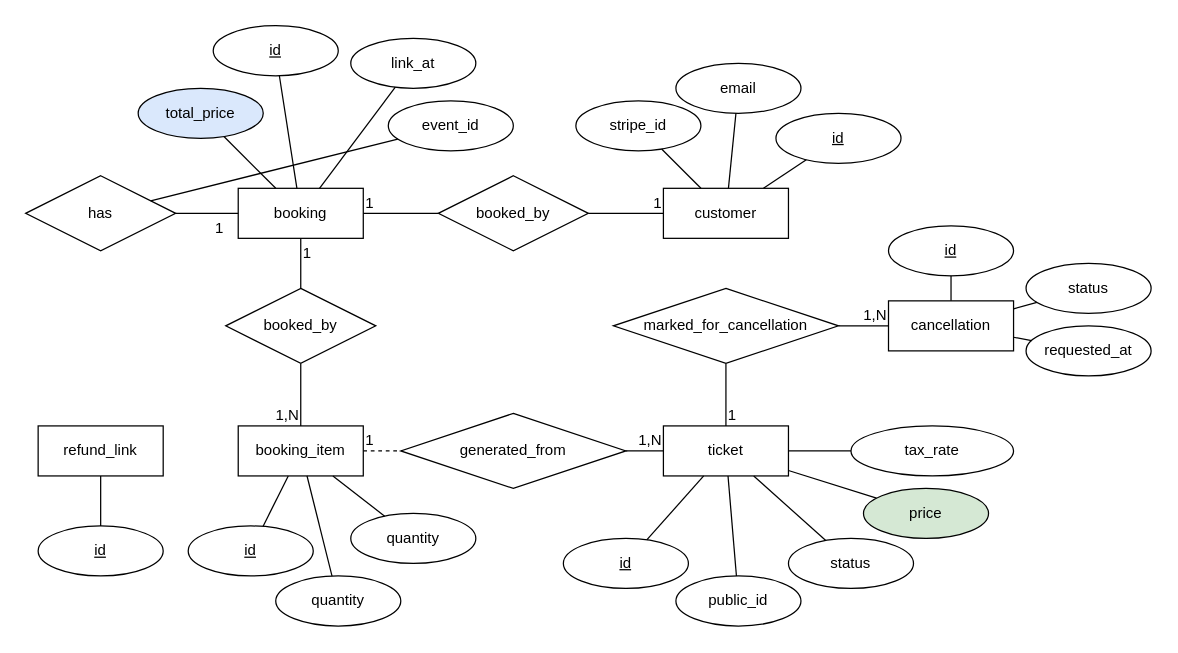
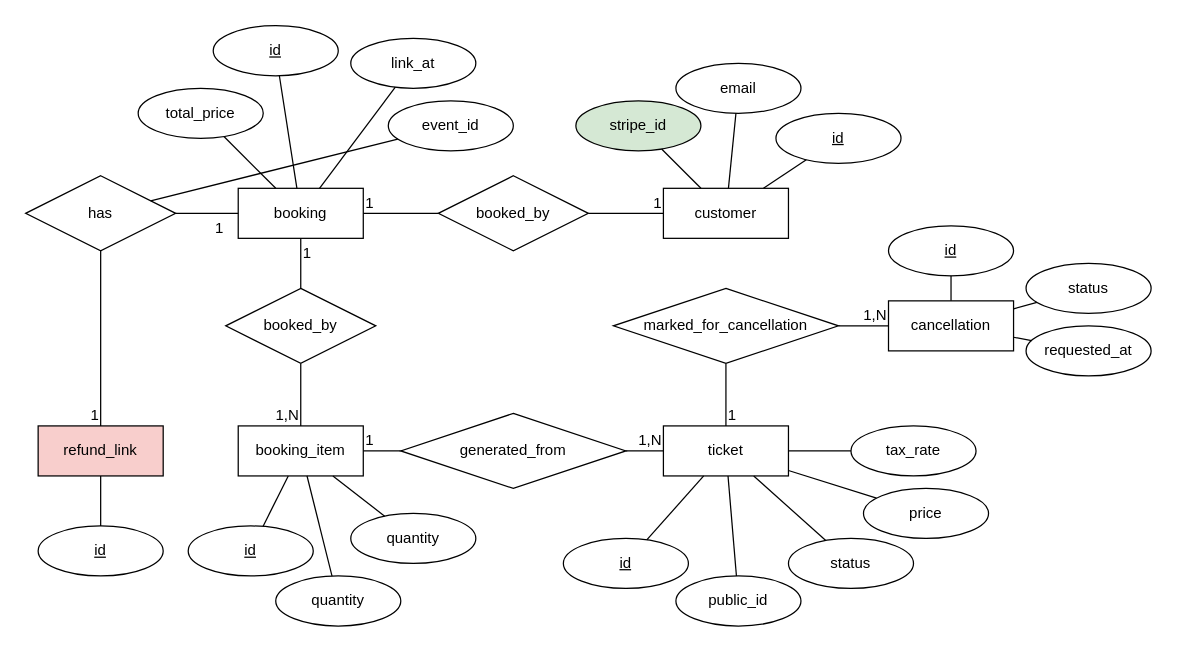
node "total_price": fillcolor #dae8fc -> #ffffff
node "stripe_id": fillcolor #ffffff -> #d5e8d4
edge "has" -- "refund_link": added, label "1"
node "refund_link": fillcolor #ffffff -> #f8cecc
edge "booking_item" -- "generated_from": style dashed -> solid
node "tax_rate": size 163x50 -> 125x50
node "price": fillcolor #d5e8d4 -> #ffffff
